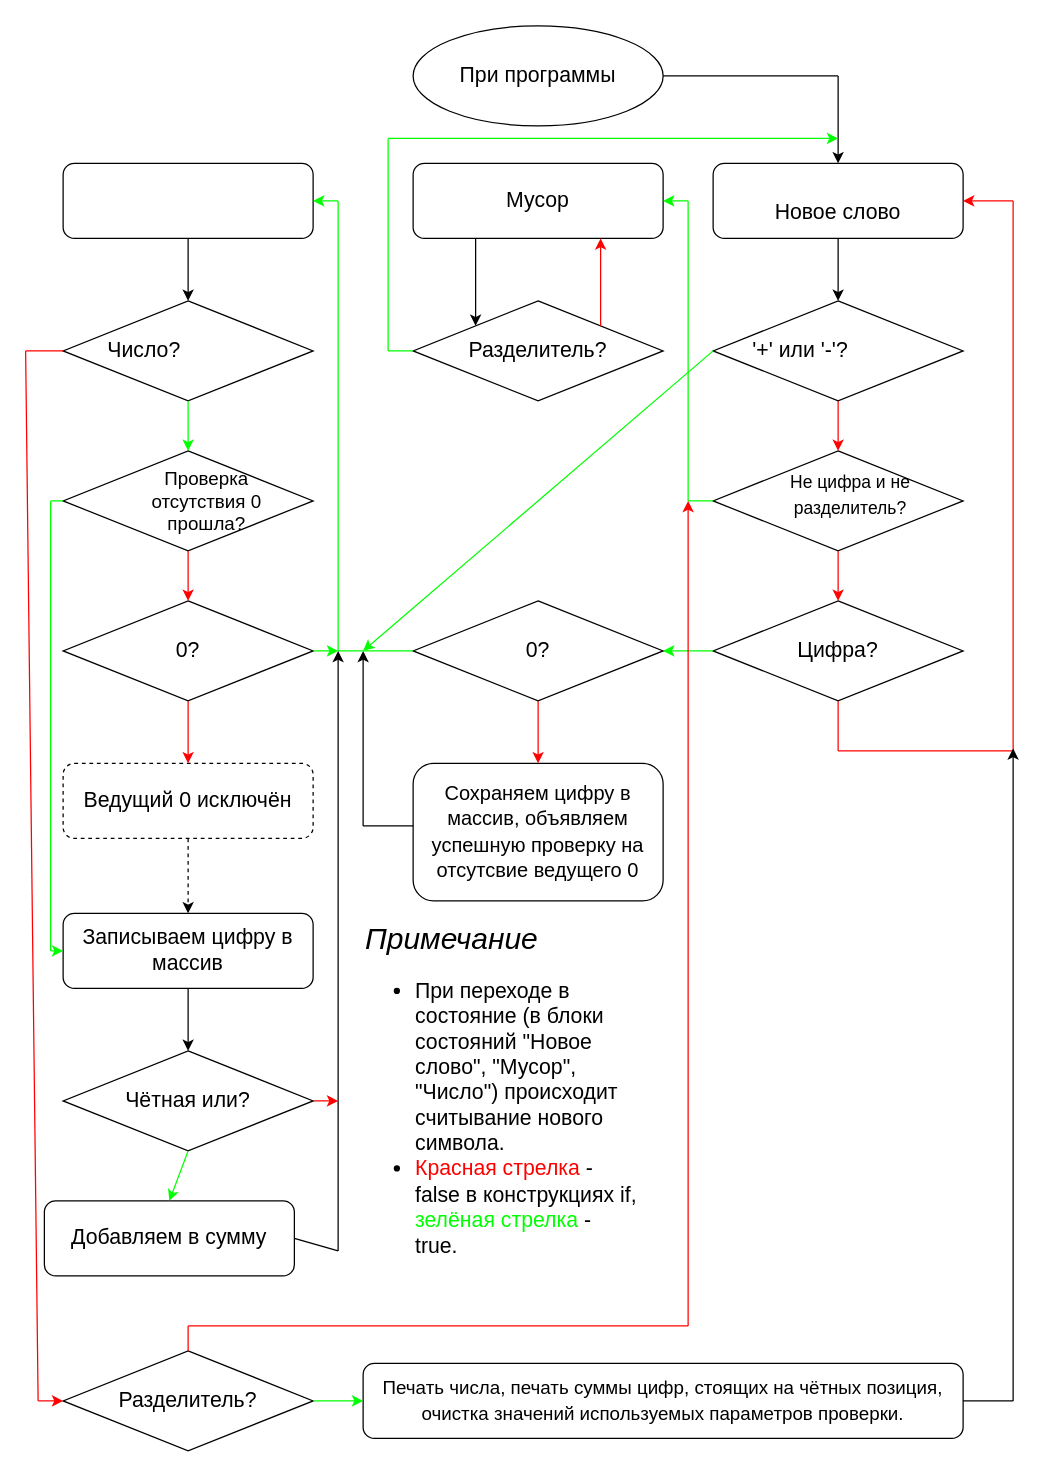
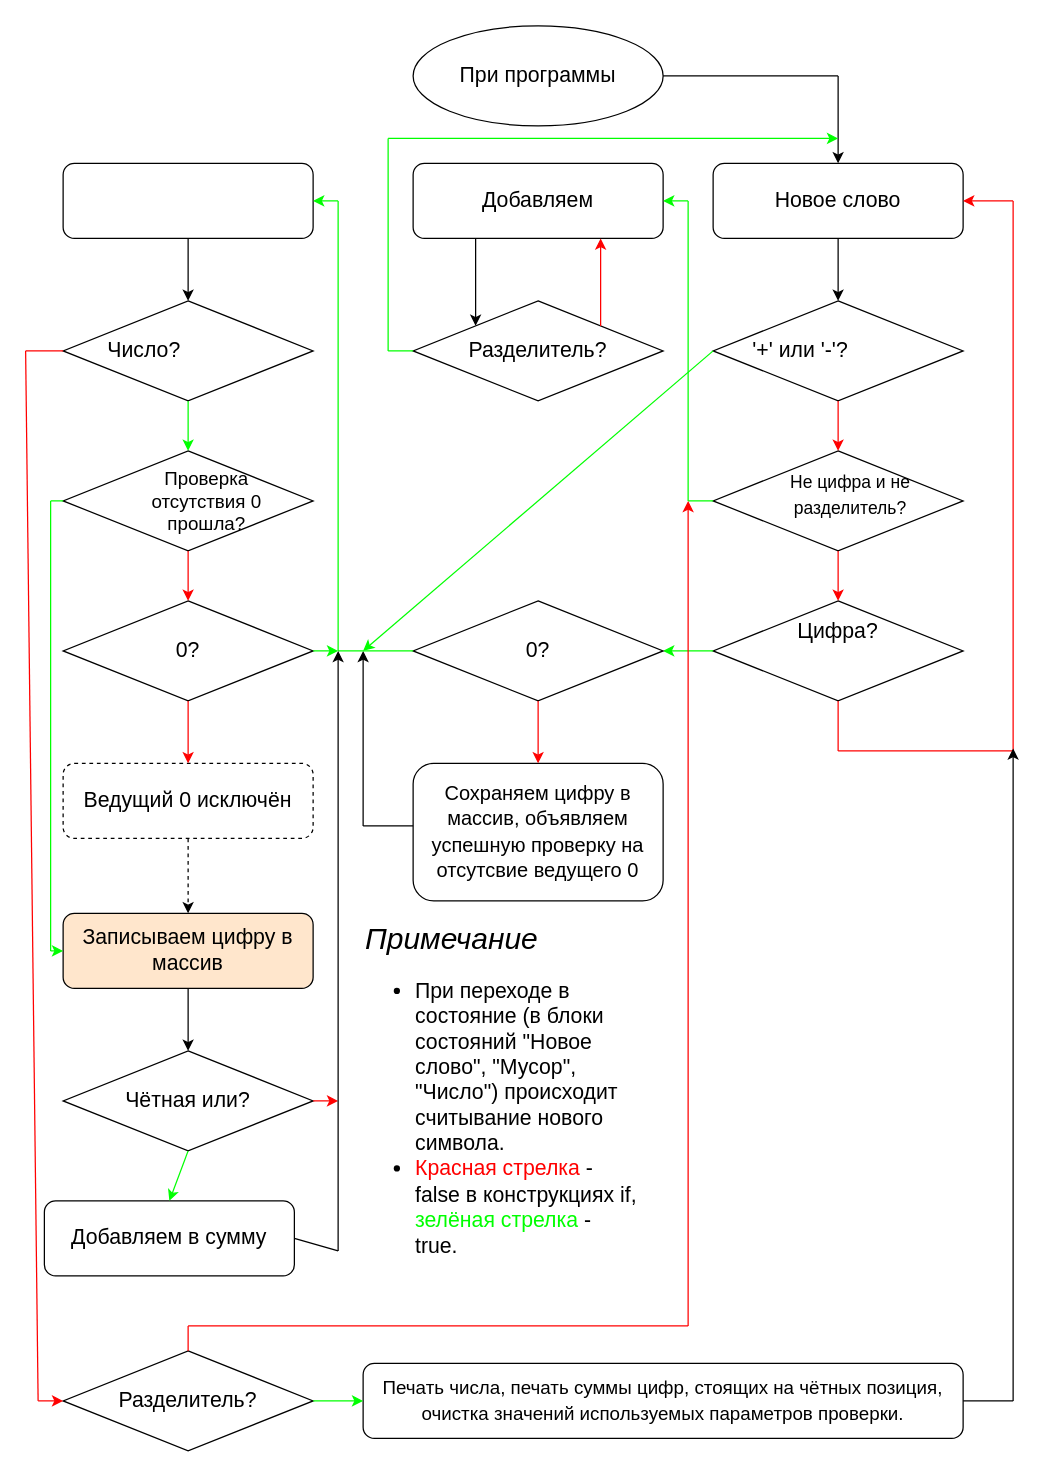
node "Мусор": label "Мусор" -> "Добавляем"
node "Новое слово": moved (838, 213) -> (838, 201)
node "Цифра?": moved (838, 651) -> (838, 632)
node "Записываем цифру в массив": fillcolor #ffffff -> #ffe6cc
